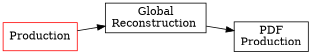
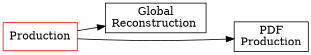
edge "Global Reconstruction" -> "PDF Production": now "Production" -> "PDF Production"
